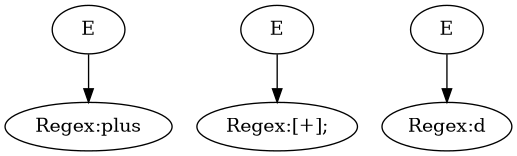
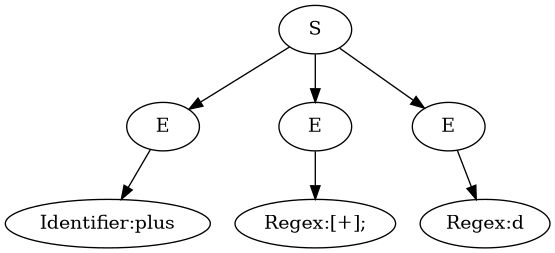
node "S": added
node "Regex:plus": label "Regex:plus" -> "Identifier:plus"
